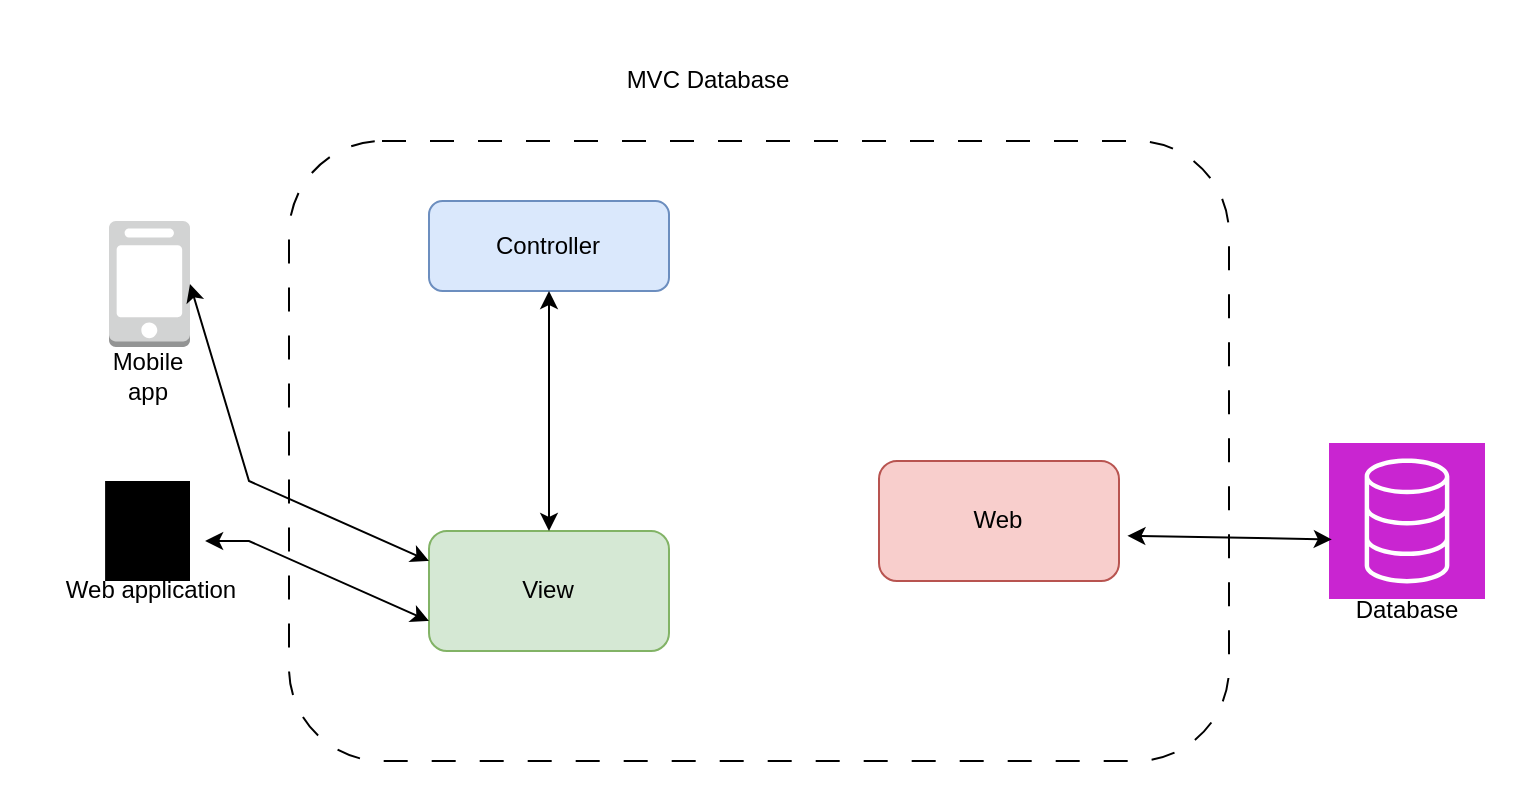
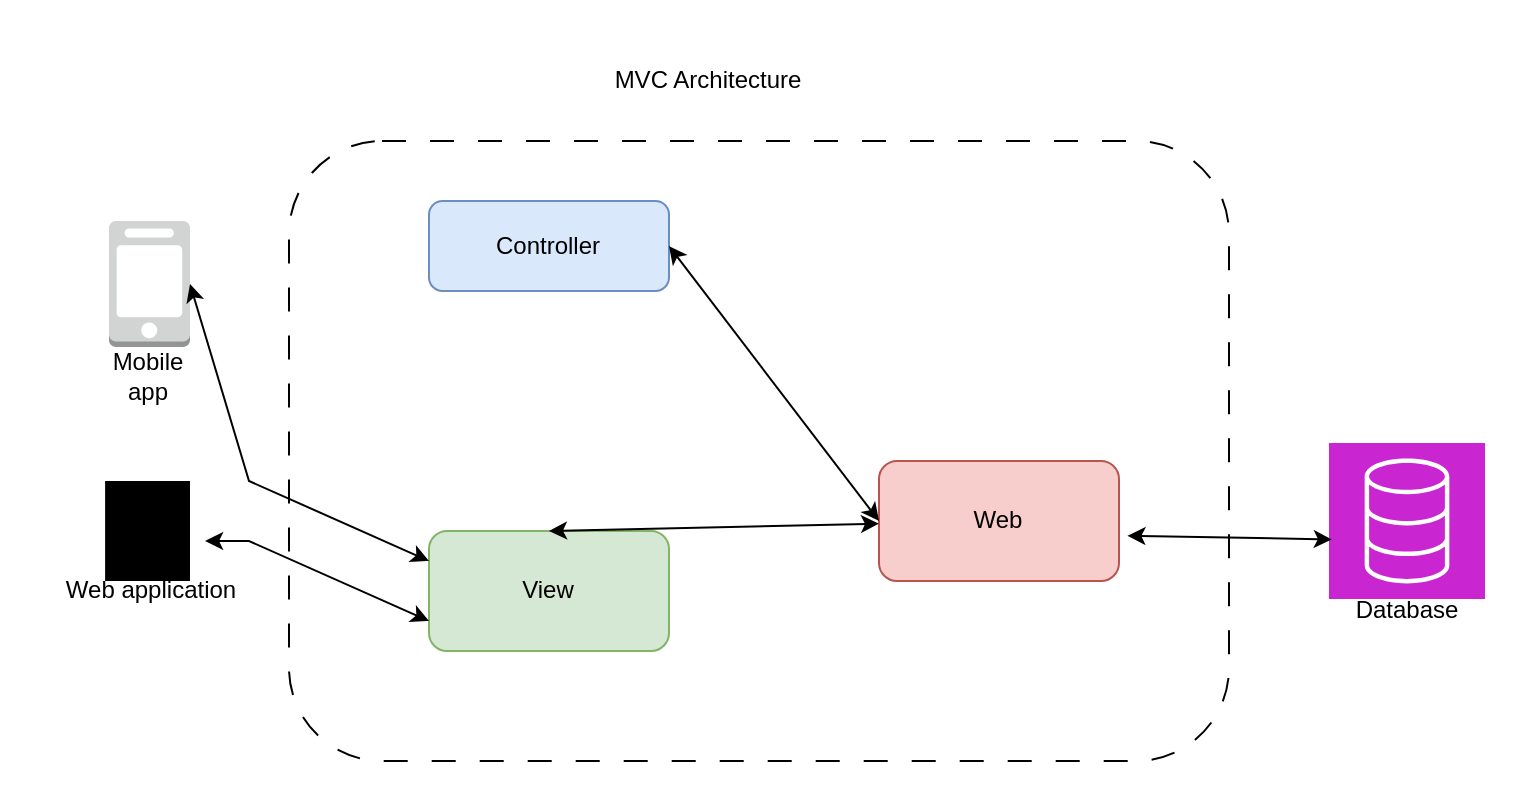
node "MVC Database": label "MVC Database" -> "MVC Architecture"
edge "Controller" -- "Web": added
edge "Controller" -- "View": now "Web" -- "View"
